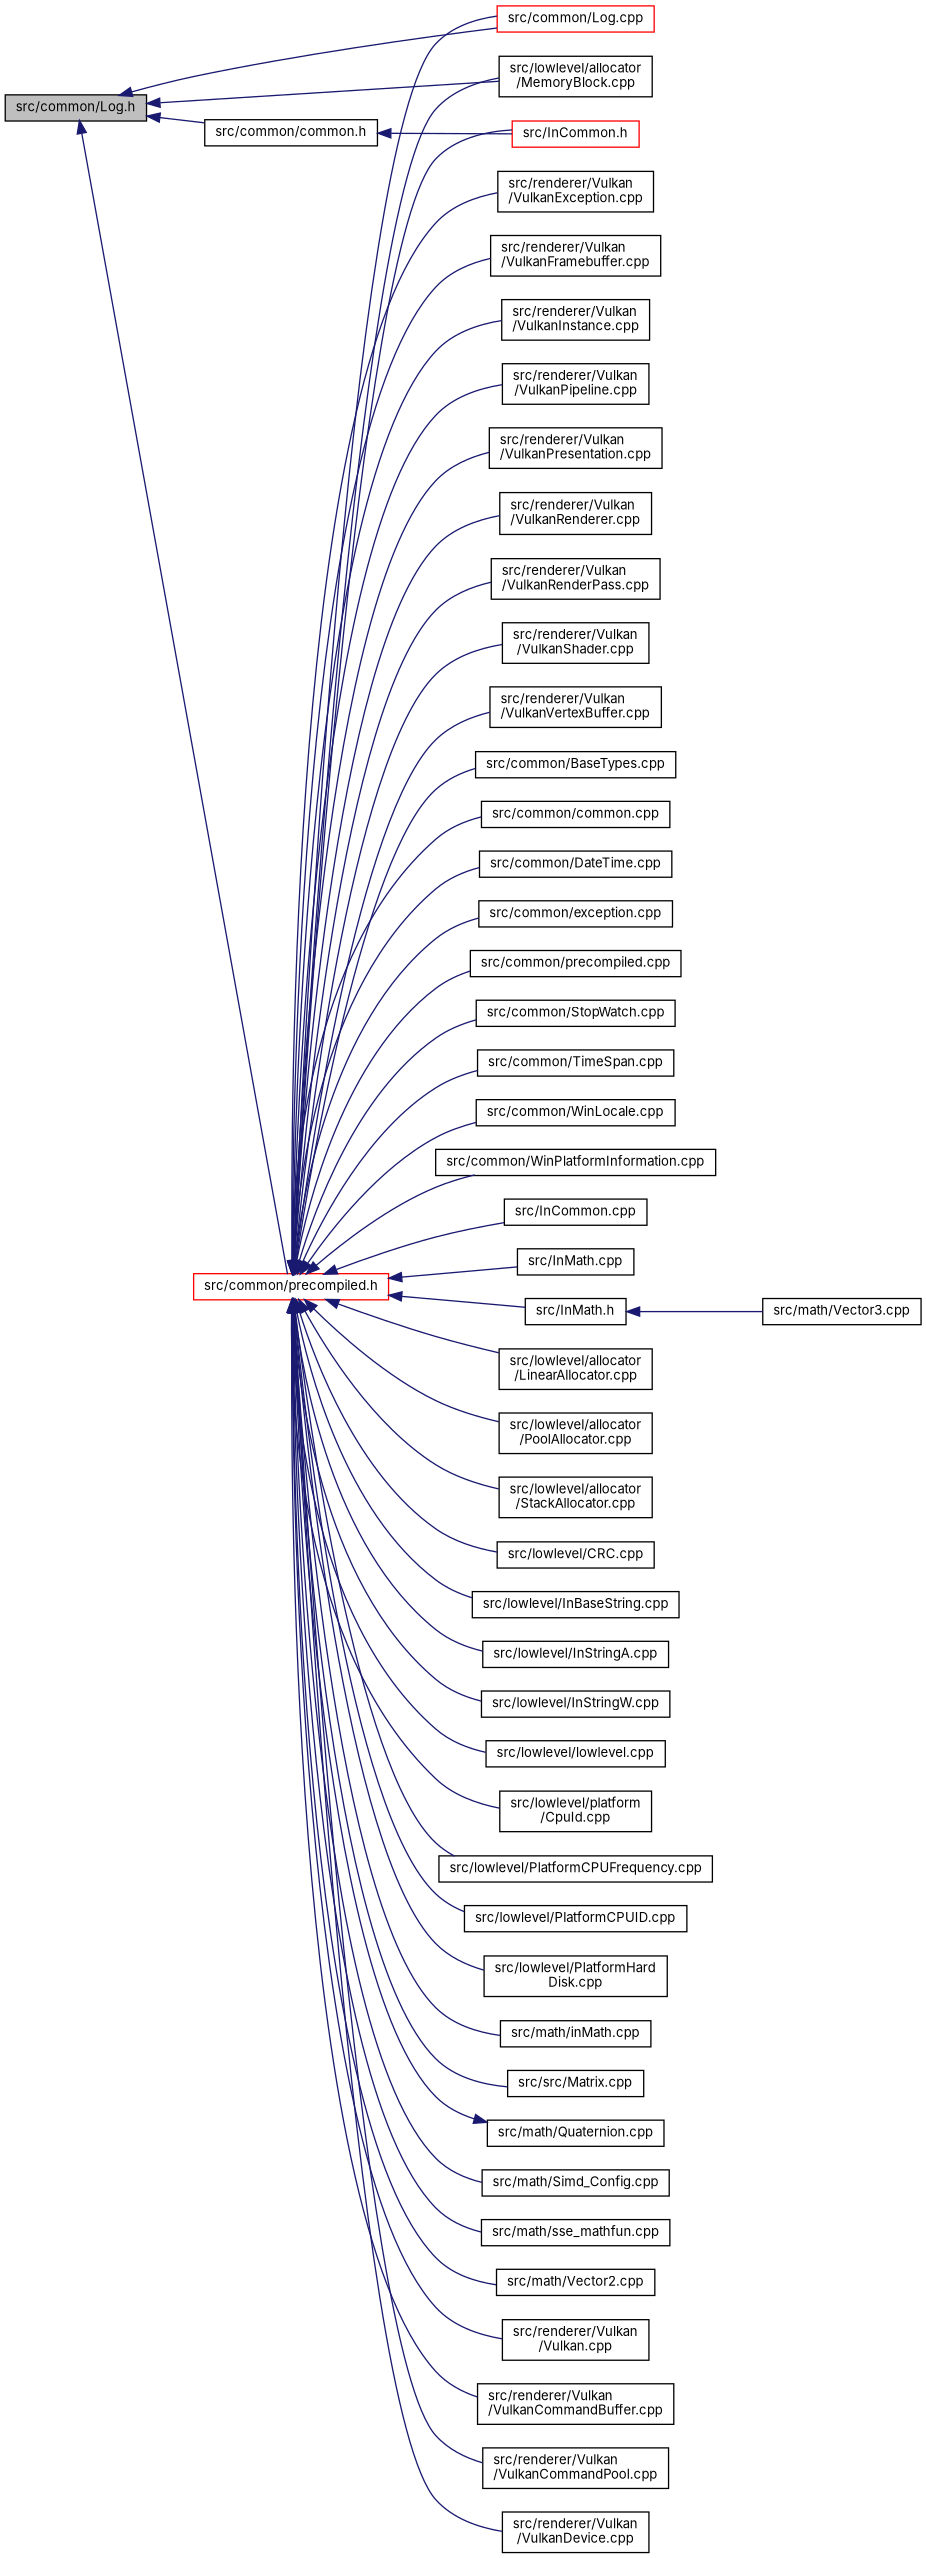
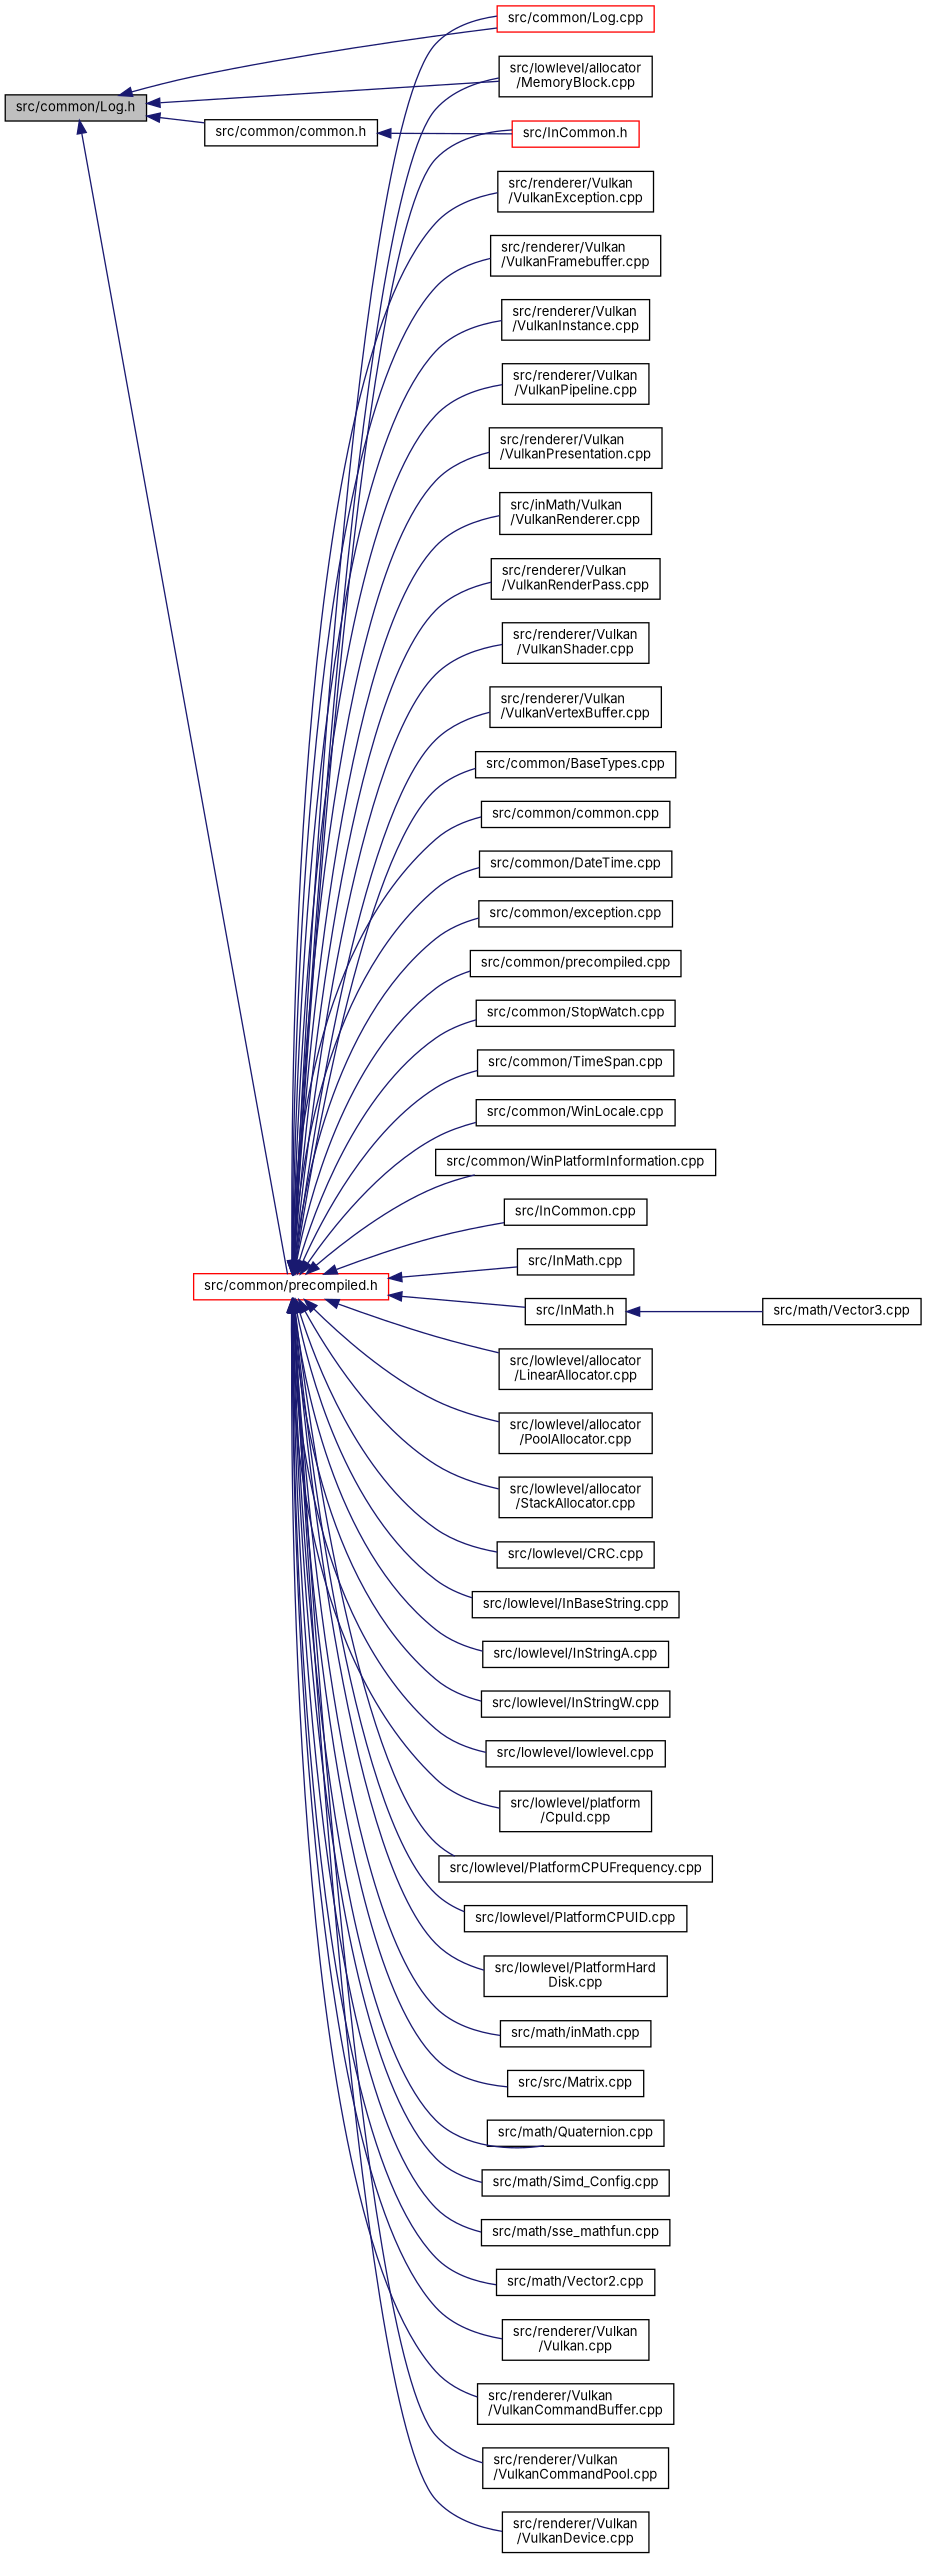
node "src/renderer/Vulkan /VulkanRenderer.cpp": label "src/renderer/Vulkan /VulkanRenderer.cpp" -> "src/inMath/Vulkan /VulkanRenderer.cpp"
edge "src/common/precompiled.h" -> "src/math/Quaternion.cpp": reversed
